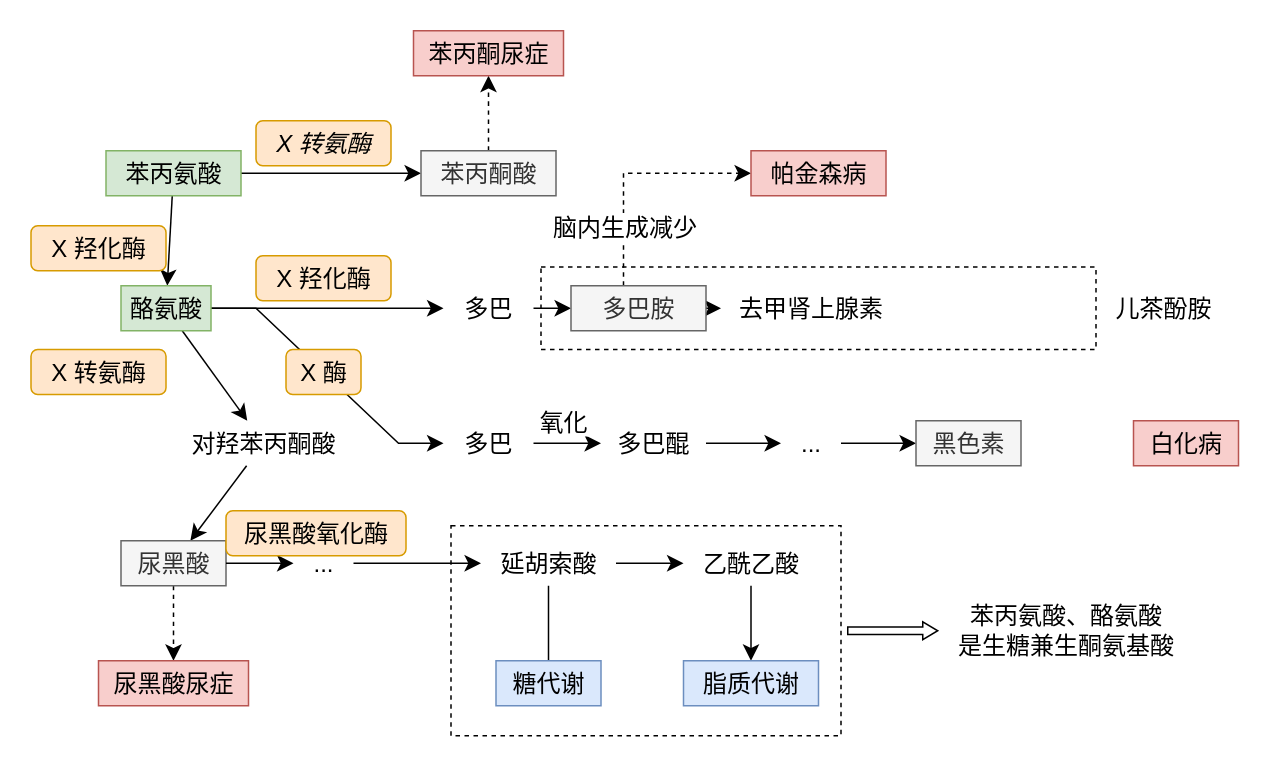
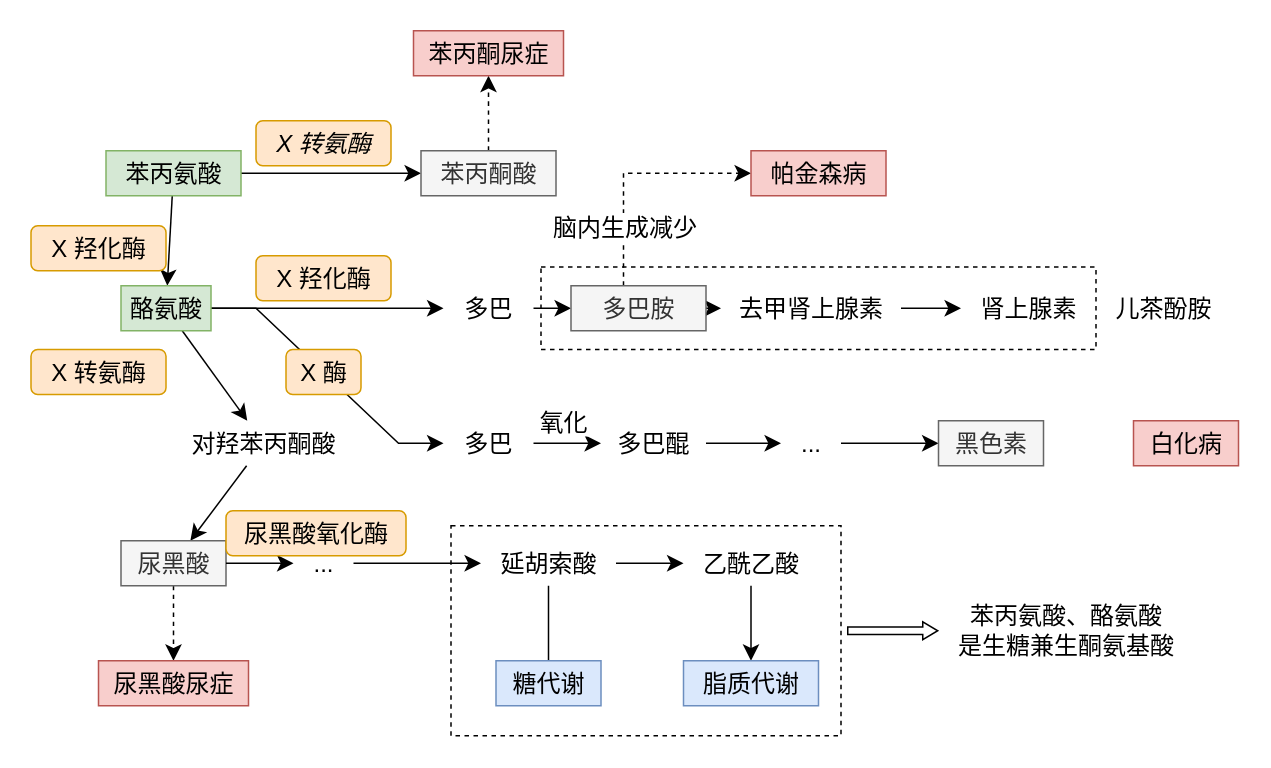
edge "去甲肾上腺素" -> "肾上腺素": added
node "肾上腺素": added
node "黑色素": moved (968, 443) -> (991, 443)
